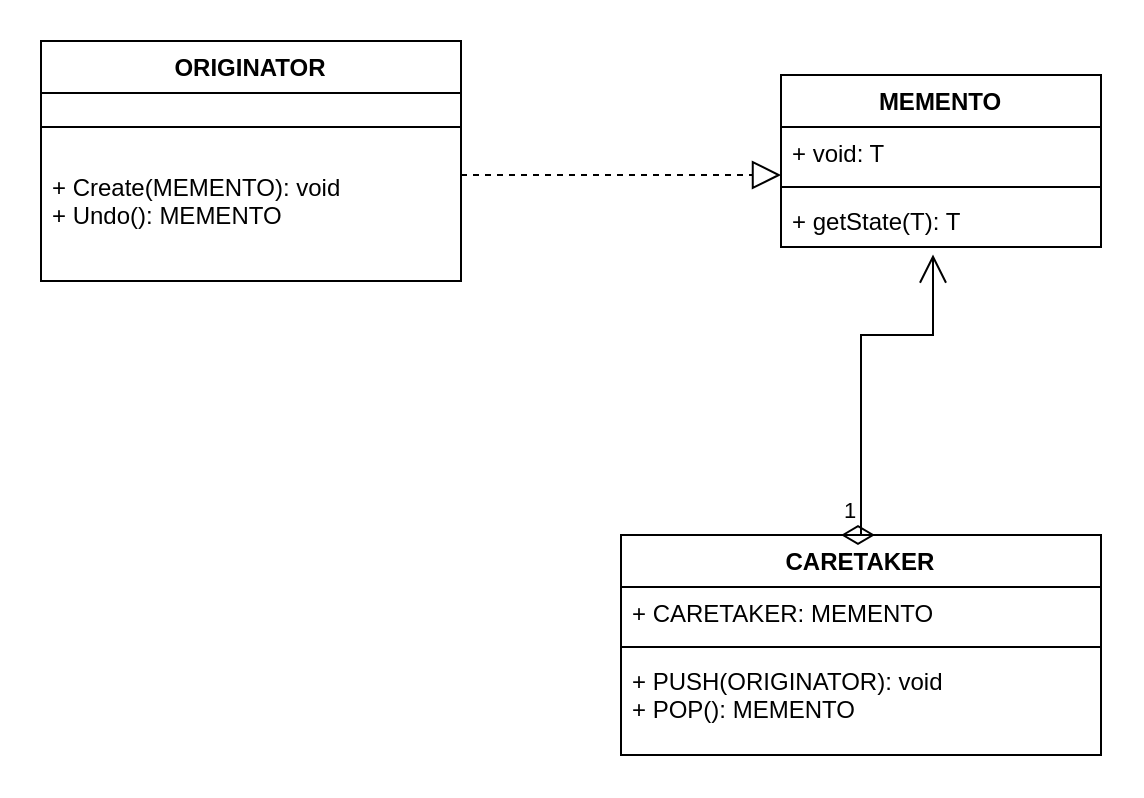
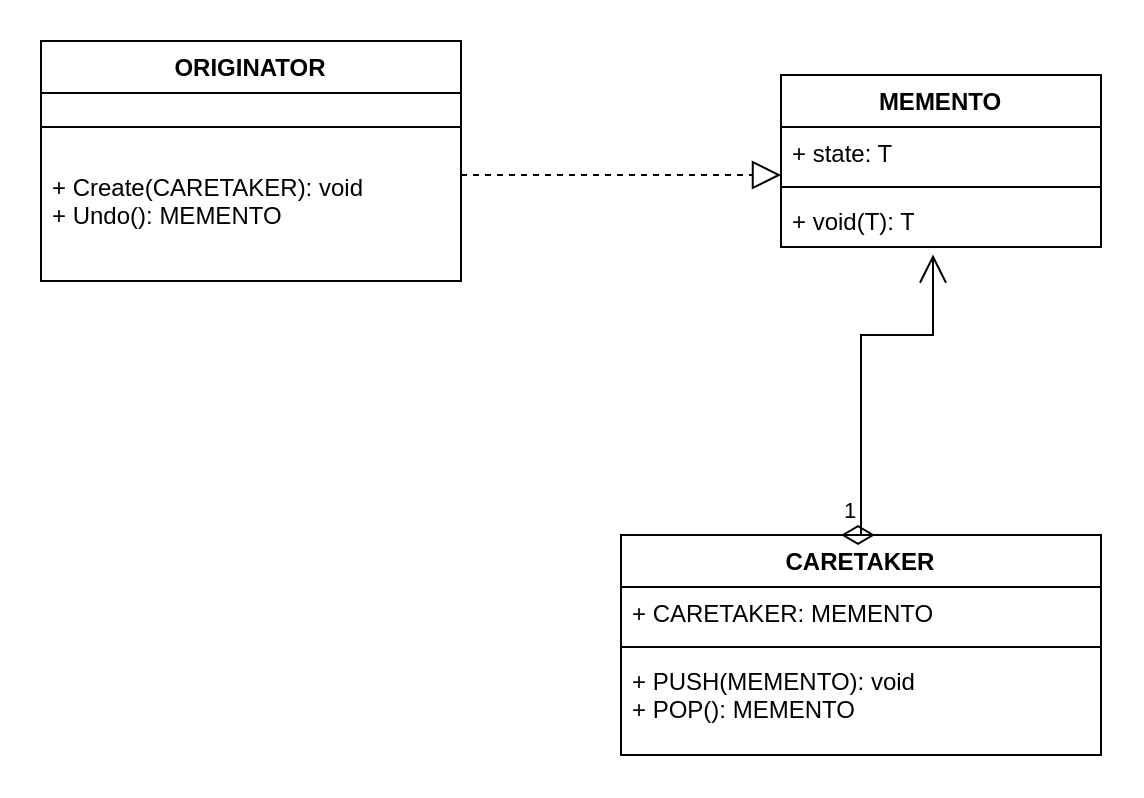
node "+ void: T": label "+ void: T" -> "+ state: T"
node "+ Create(MEMENTO): void + Undo(): MEMENTO": label "+ Create(MEMENTO): void + Undo(): MEMENTO" -> "+ Create(CARETAKER): void + Undo(): MEMENTO"
node "+ getState(T): T": label "+ getState(T): T" -> "+ void(T): T"
node "+ PUSH(ORIGINATOR): void + POP(): MEMENTO": label "+ PUSH(ORIGINATOR): void + POP(): MEMENTO" -> "+ PUSH(MEMENTO): void + POP(): MEMENTO"
